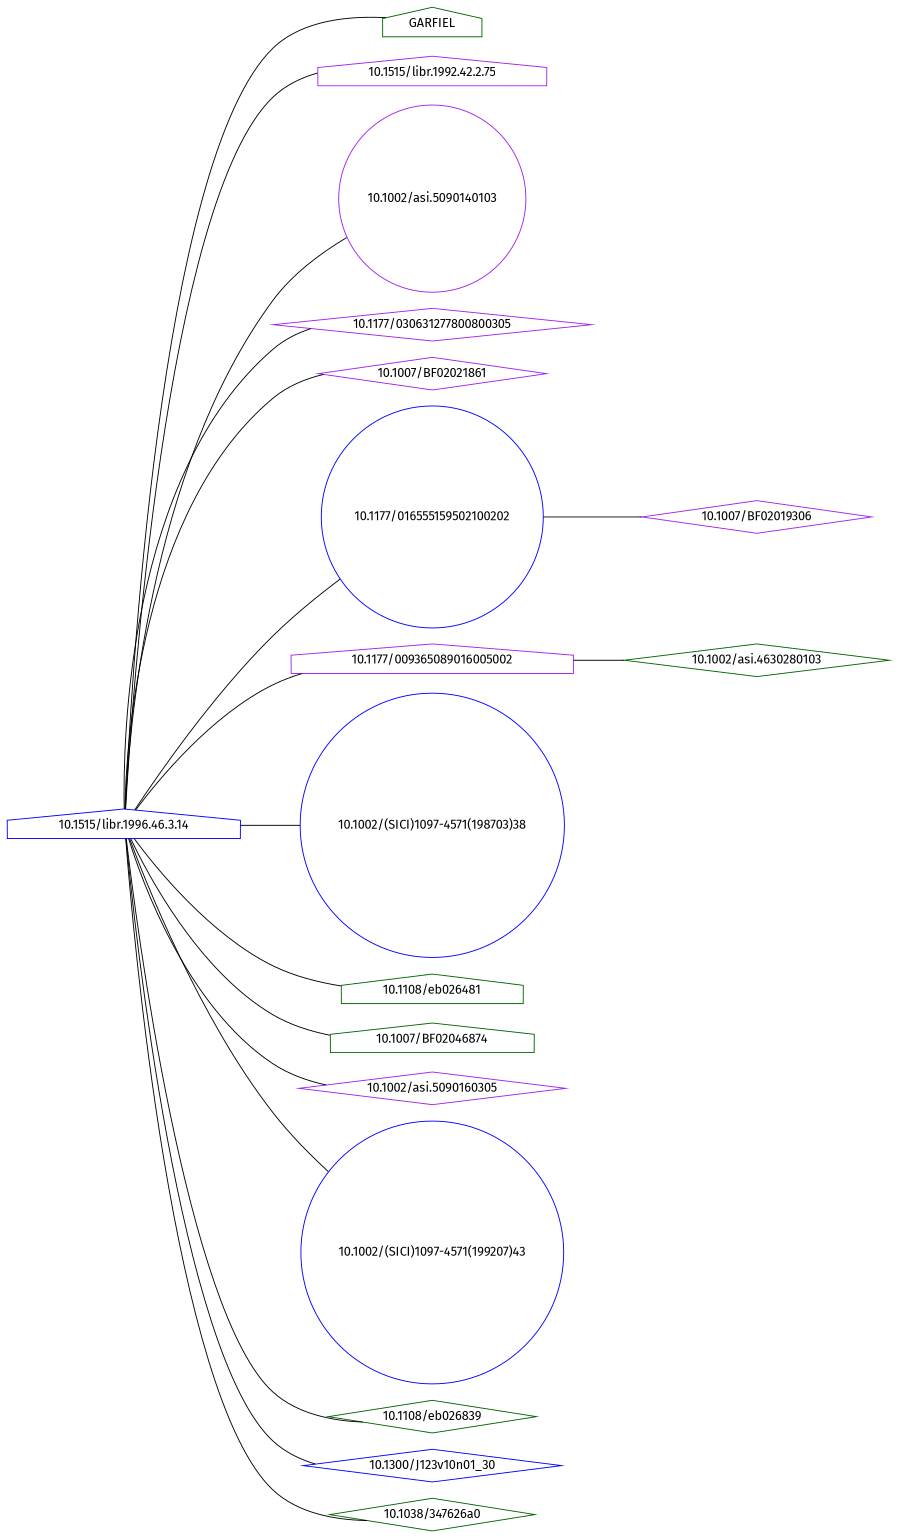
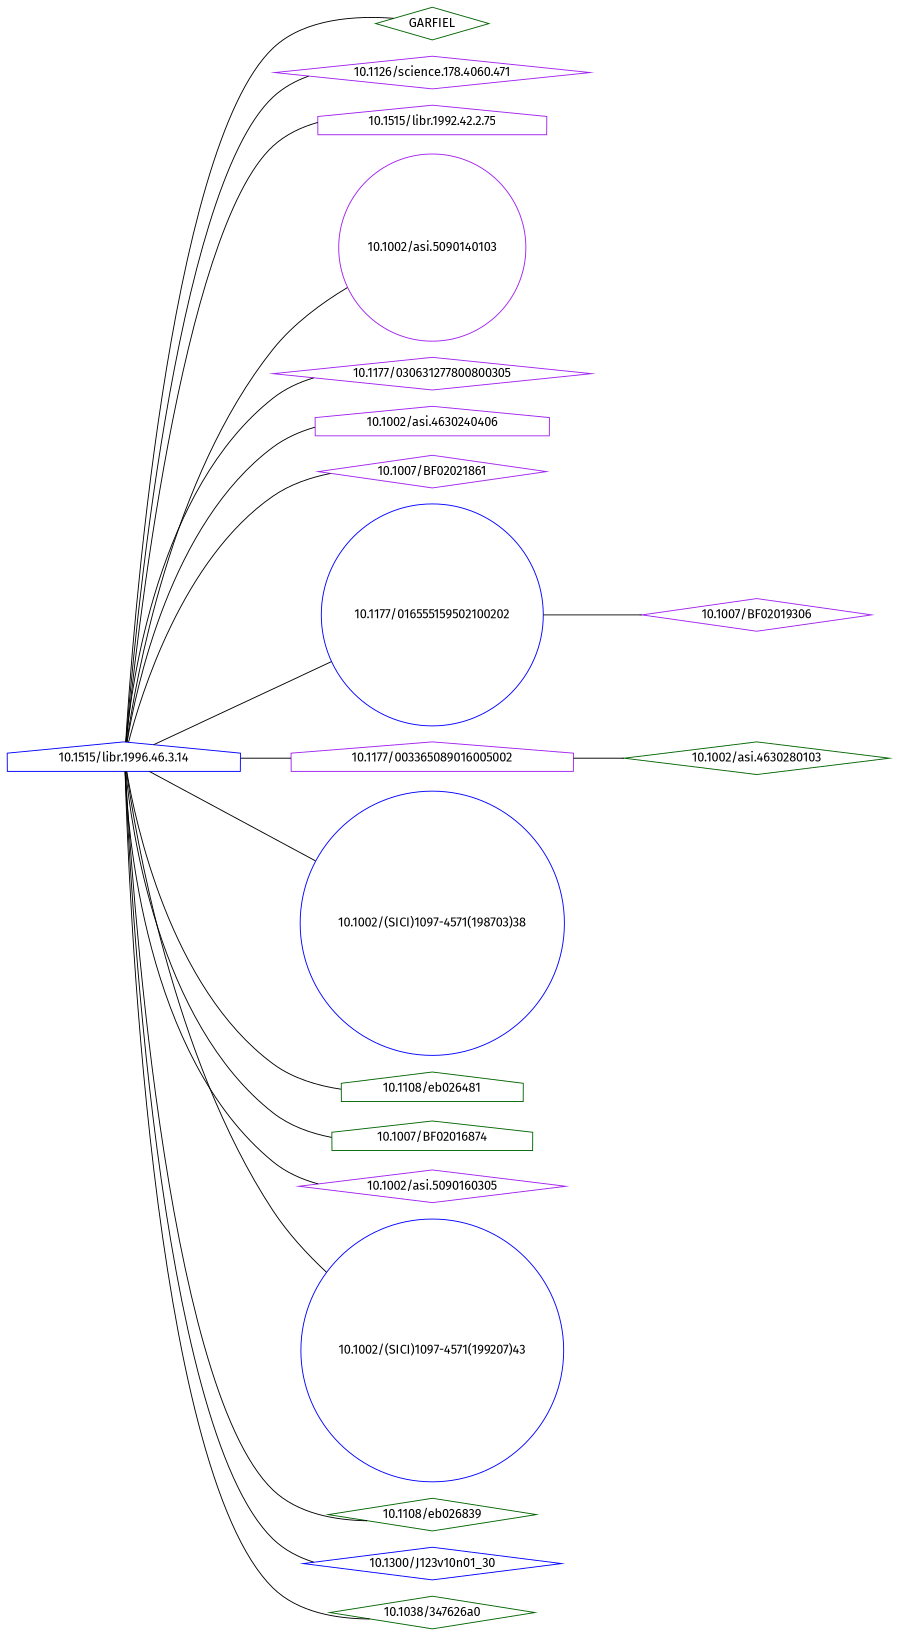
node "GARFIEL": shape house -> diamond
node "10.1126/science.178.4060.471": added
node "10.1002/asi.4630240406": added
node "10.1177/009365089016005002": label "10.1177/009365089016005002" -> "10.1177/003365089016005002"
node "10.1007/BF02046874": label "10.1007/BF02046874" -> "10.1007/BF02016874"
